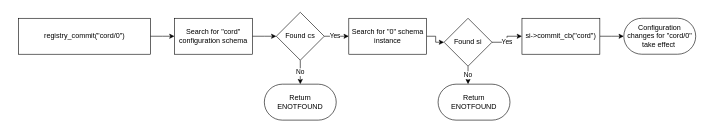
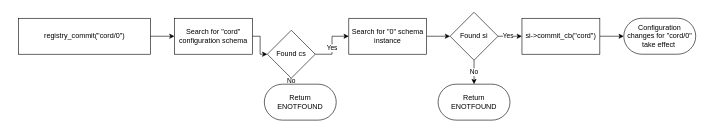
node "Found cs": moved (300, 36) -> (291, 54)
node "Found si": moved (468, 42) -> (474, 36)
